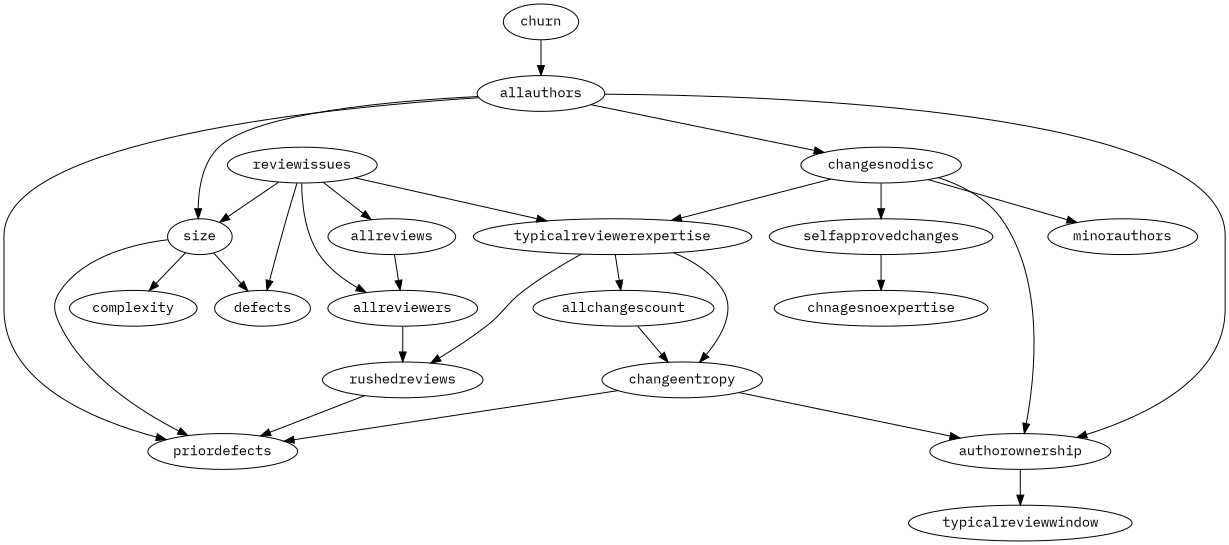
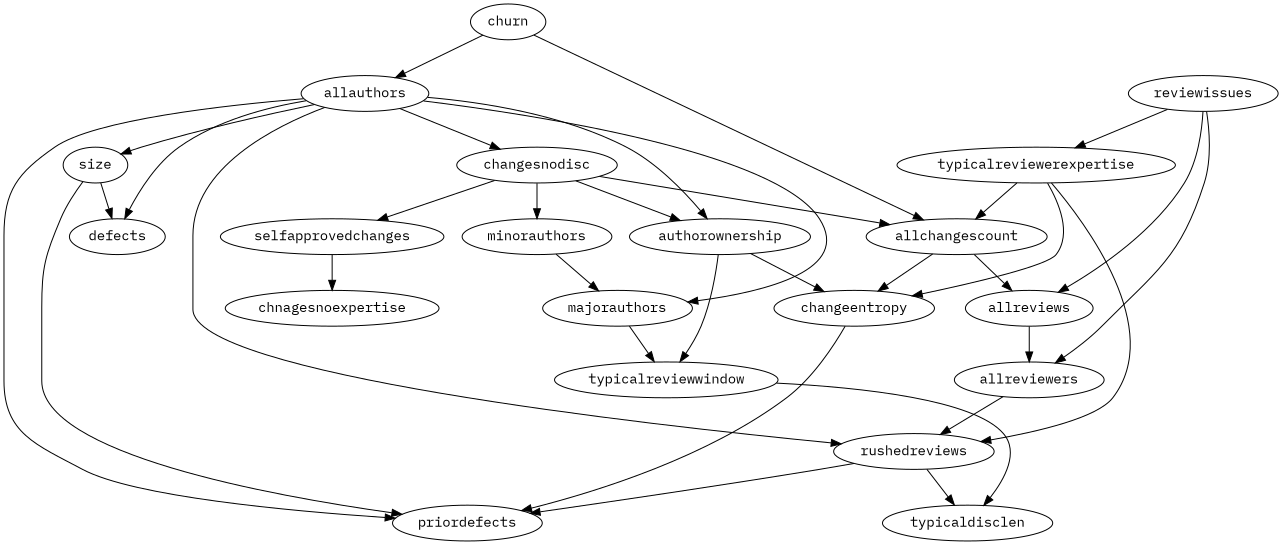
edge "churn" -> "allchangescount": added
edge "changesnodisc" -> "typicalreviewerexpertise": now "changesnodisc" -> "allchangescount"
edge "reviewissues" -> "size": removed
edge "reviewissues" -> "defects": now "allauthors" -> "defects"
edge "allchangescount" -> "allreviews": added
node "complexity": removed
node "majorauthors": added
edge "allauthors" -> "rushedreviews": added
edge "changeentropy" -> "authorownership": reversed
node "typicaldisclen": added
